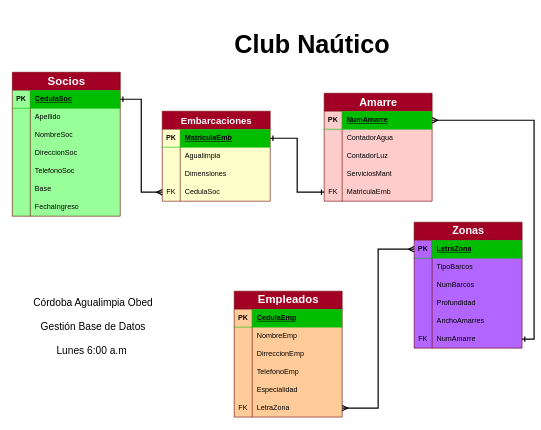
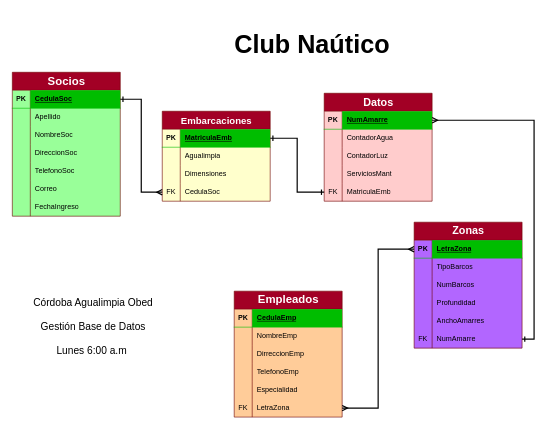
node "Amarre": label "Amarre" -> "Datos"
node "Base": label "Base" -> "Correo"
